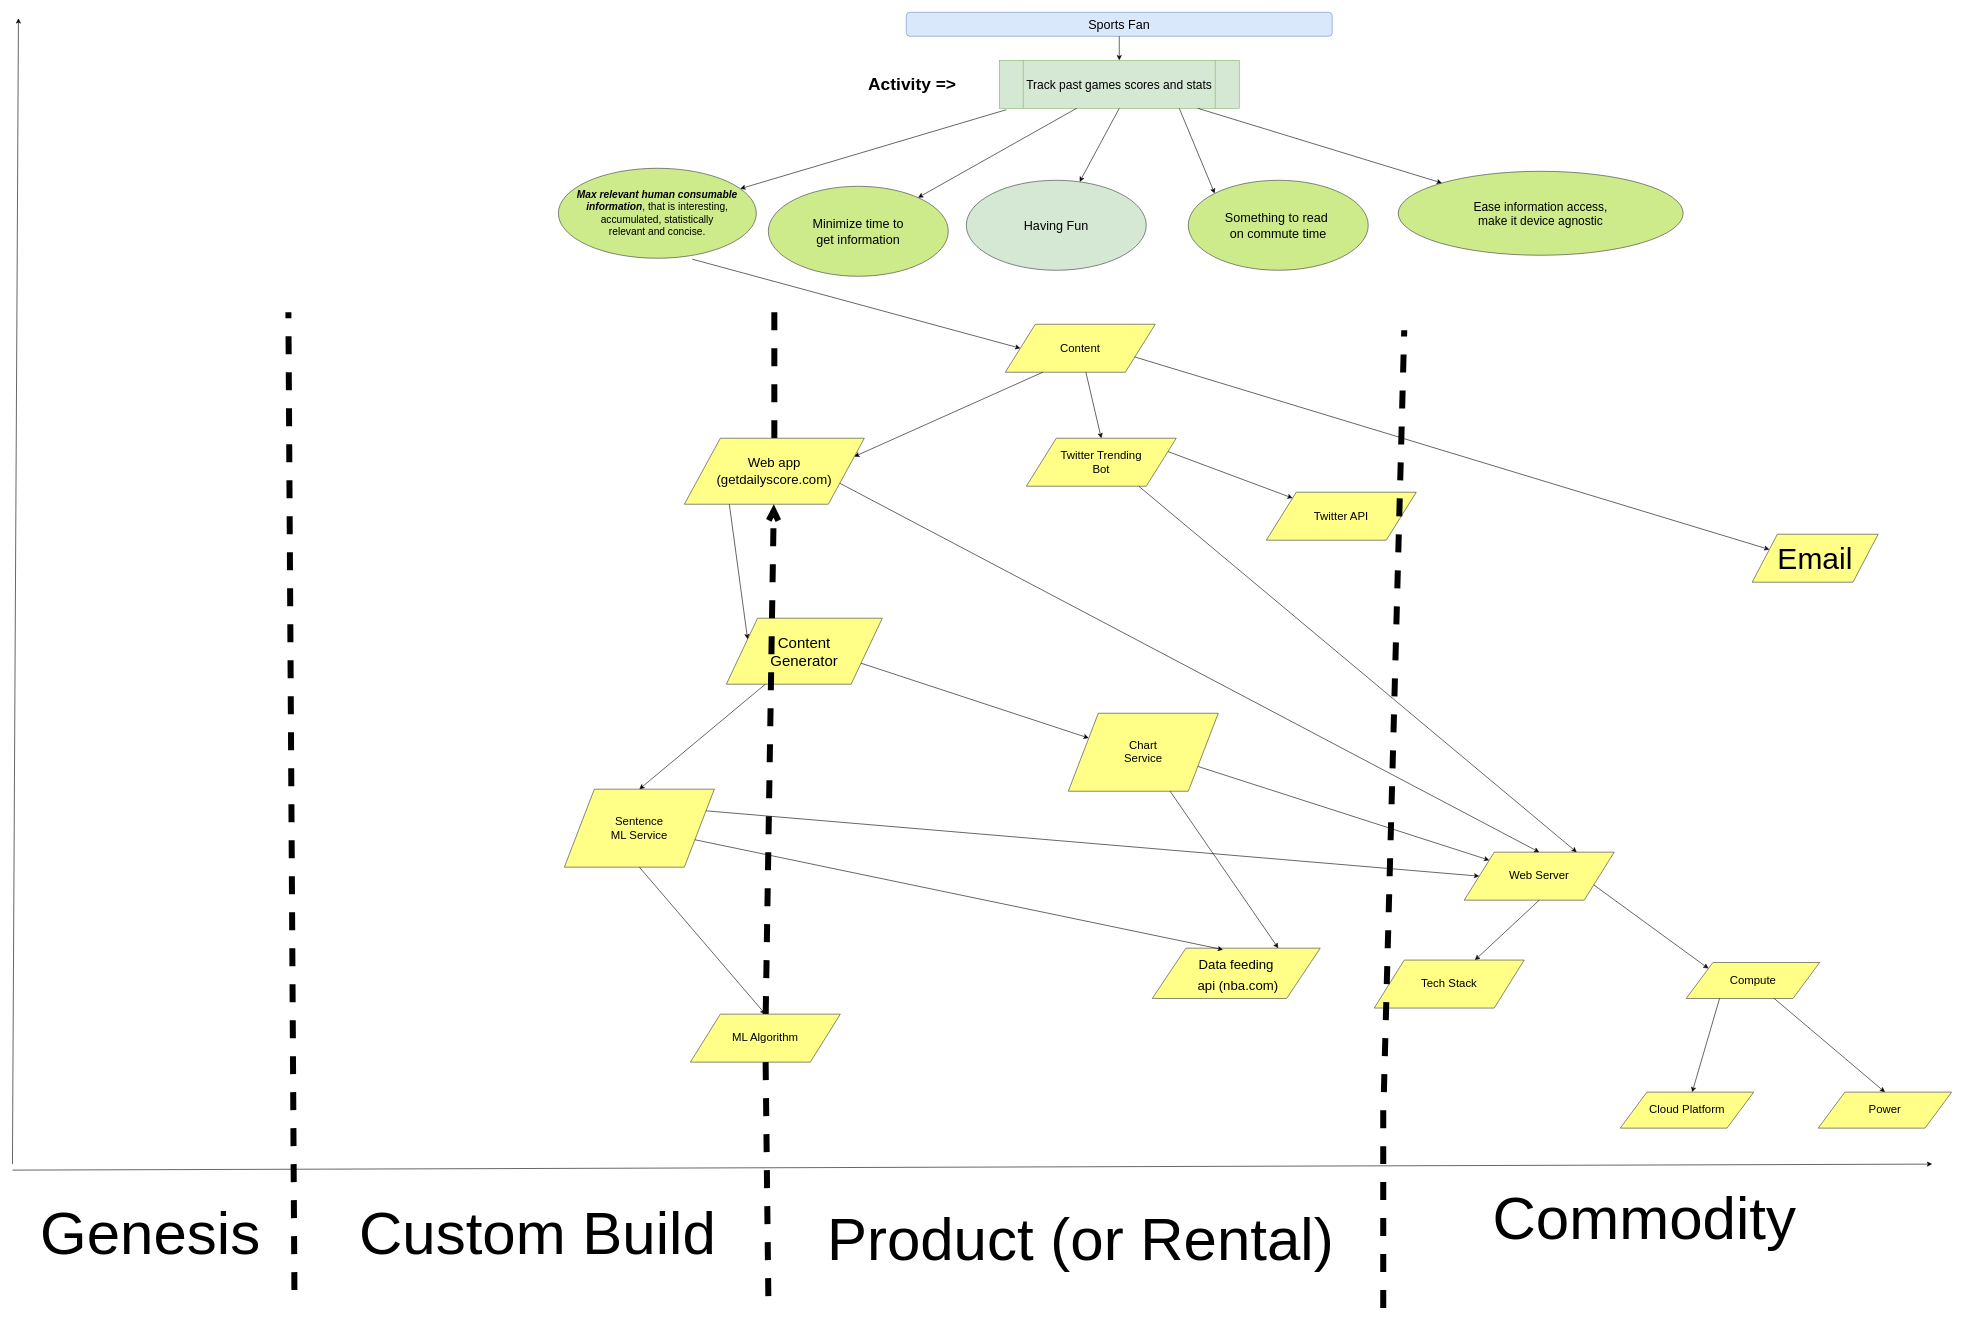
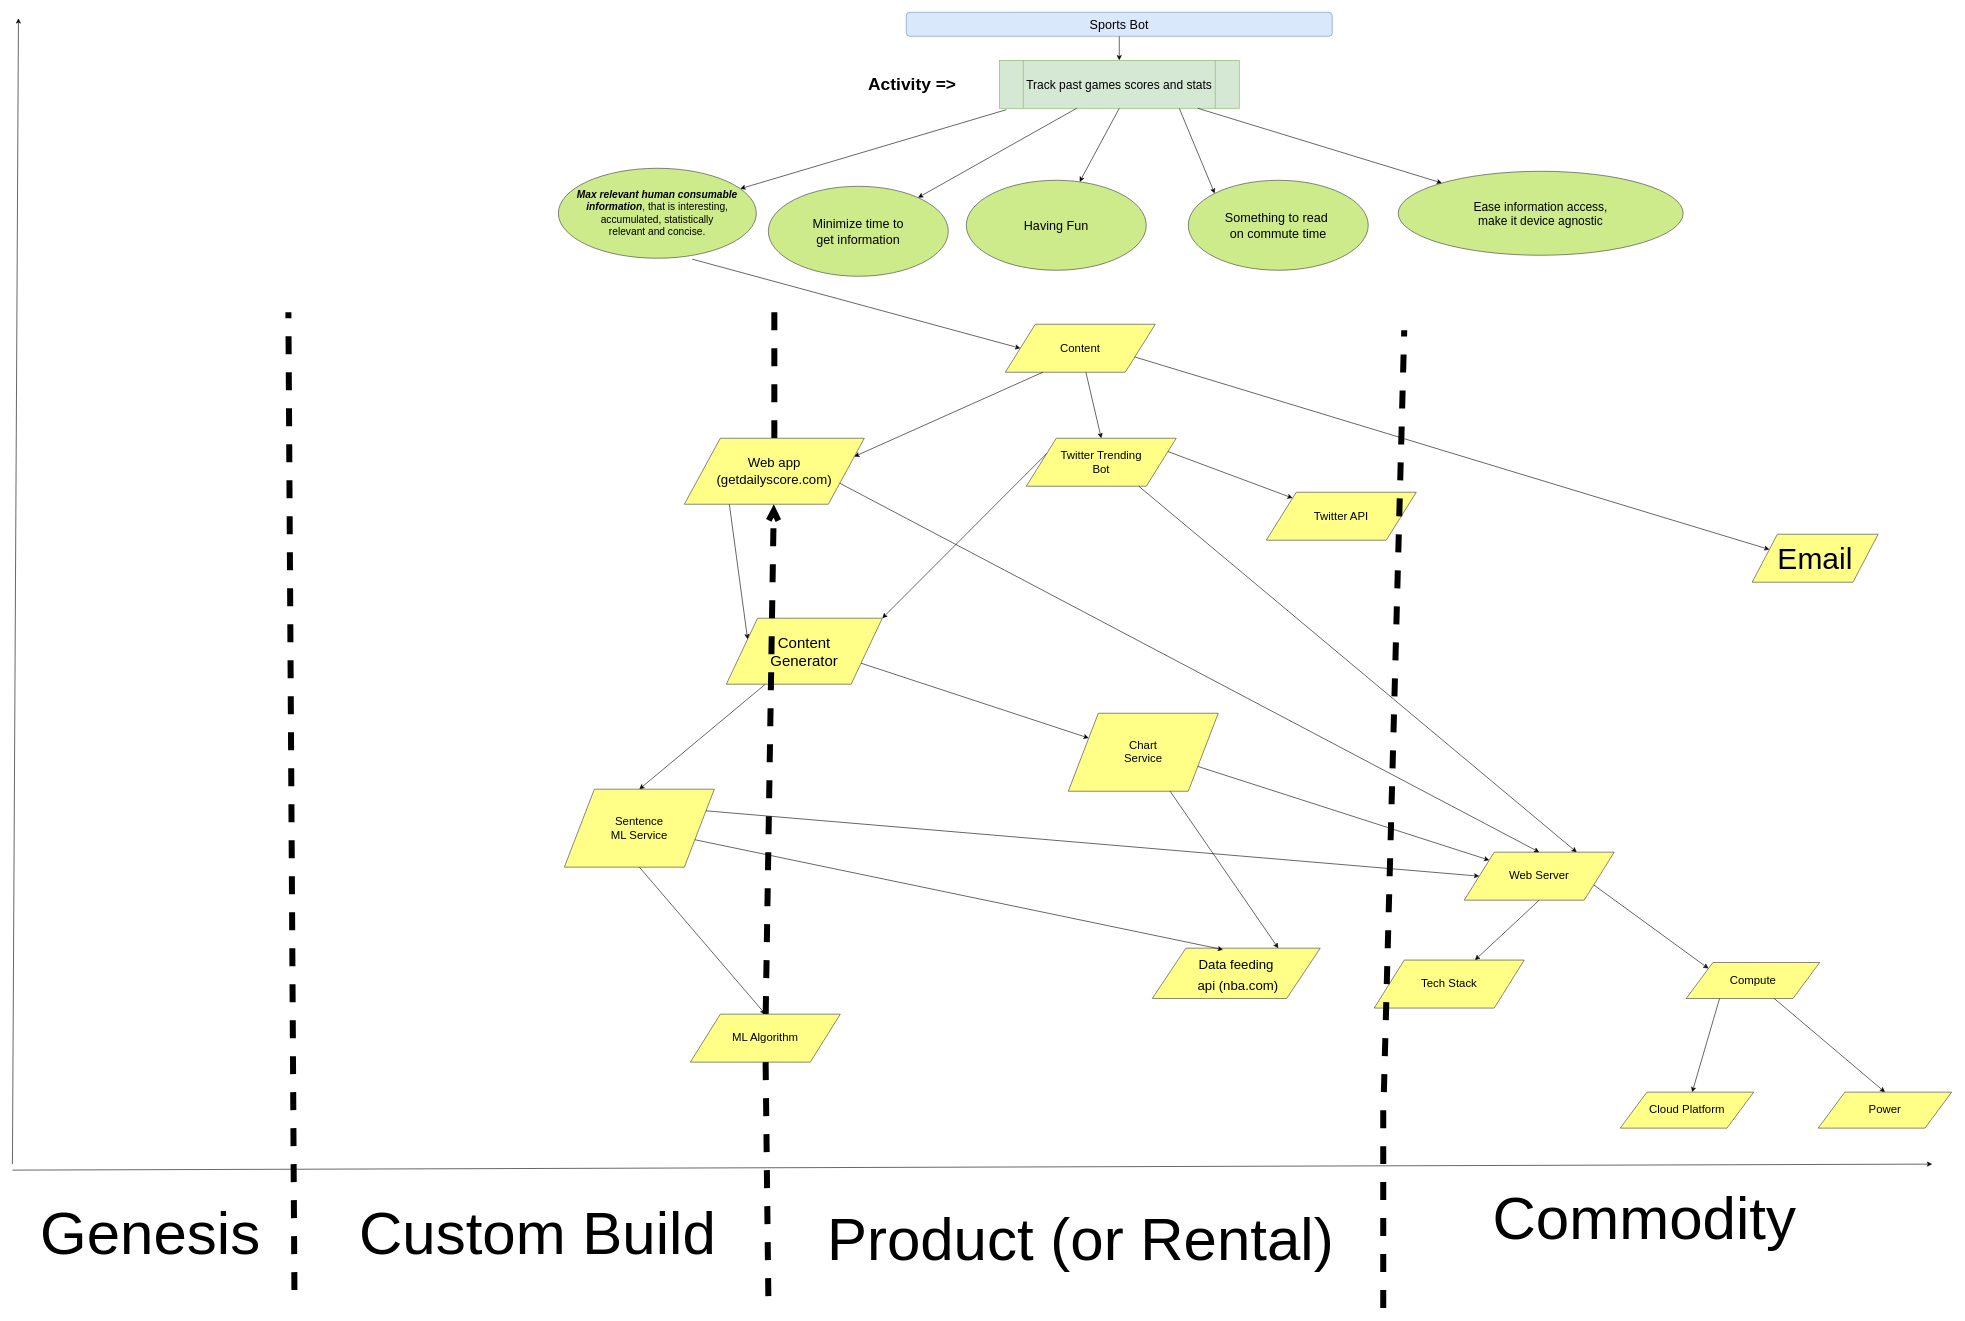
node "Sports Fan": label "Sports Fan" -> "Sports Bot"
node "Having Fun": fillcolor #d5e8d4 -> #cdeb8b
edge "Twitter Trending Bot" -> "Content Generator": added
